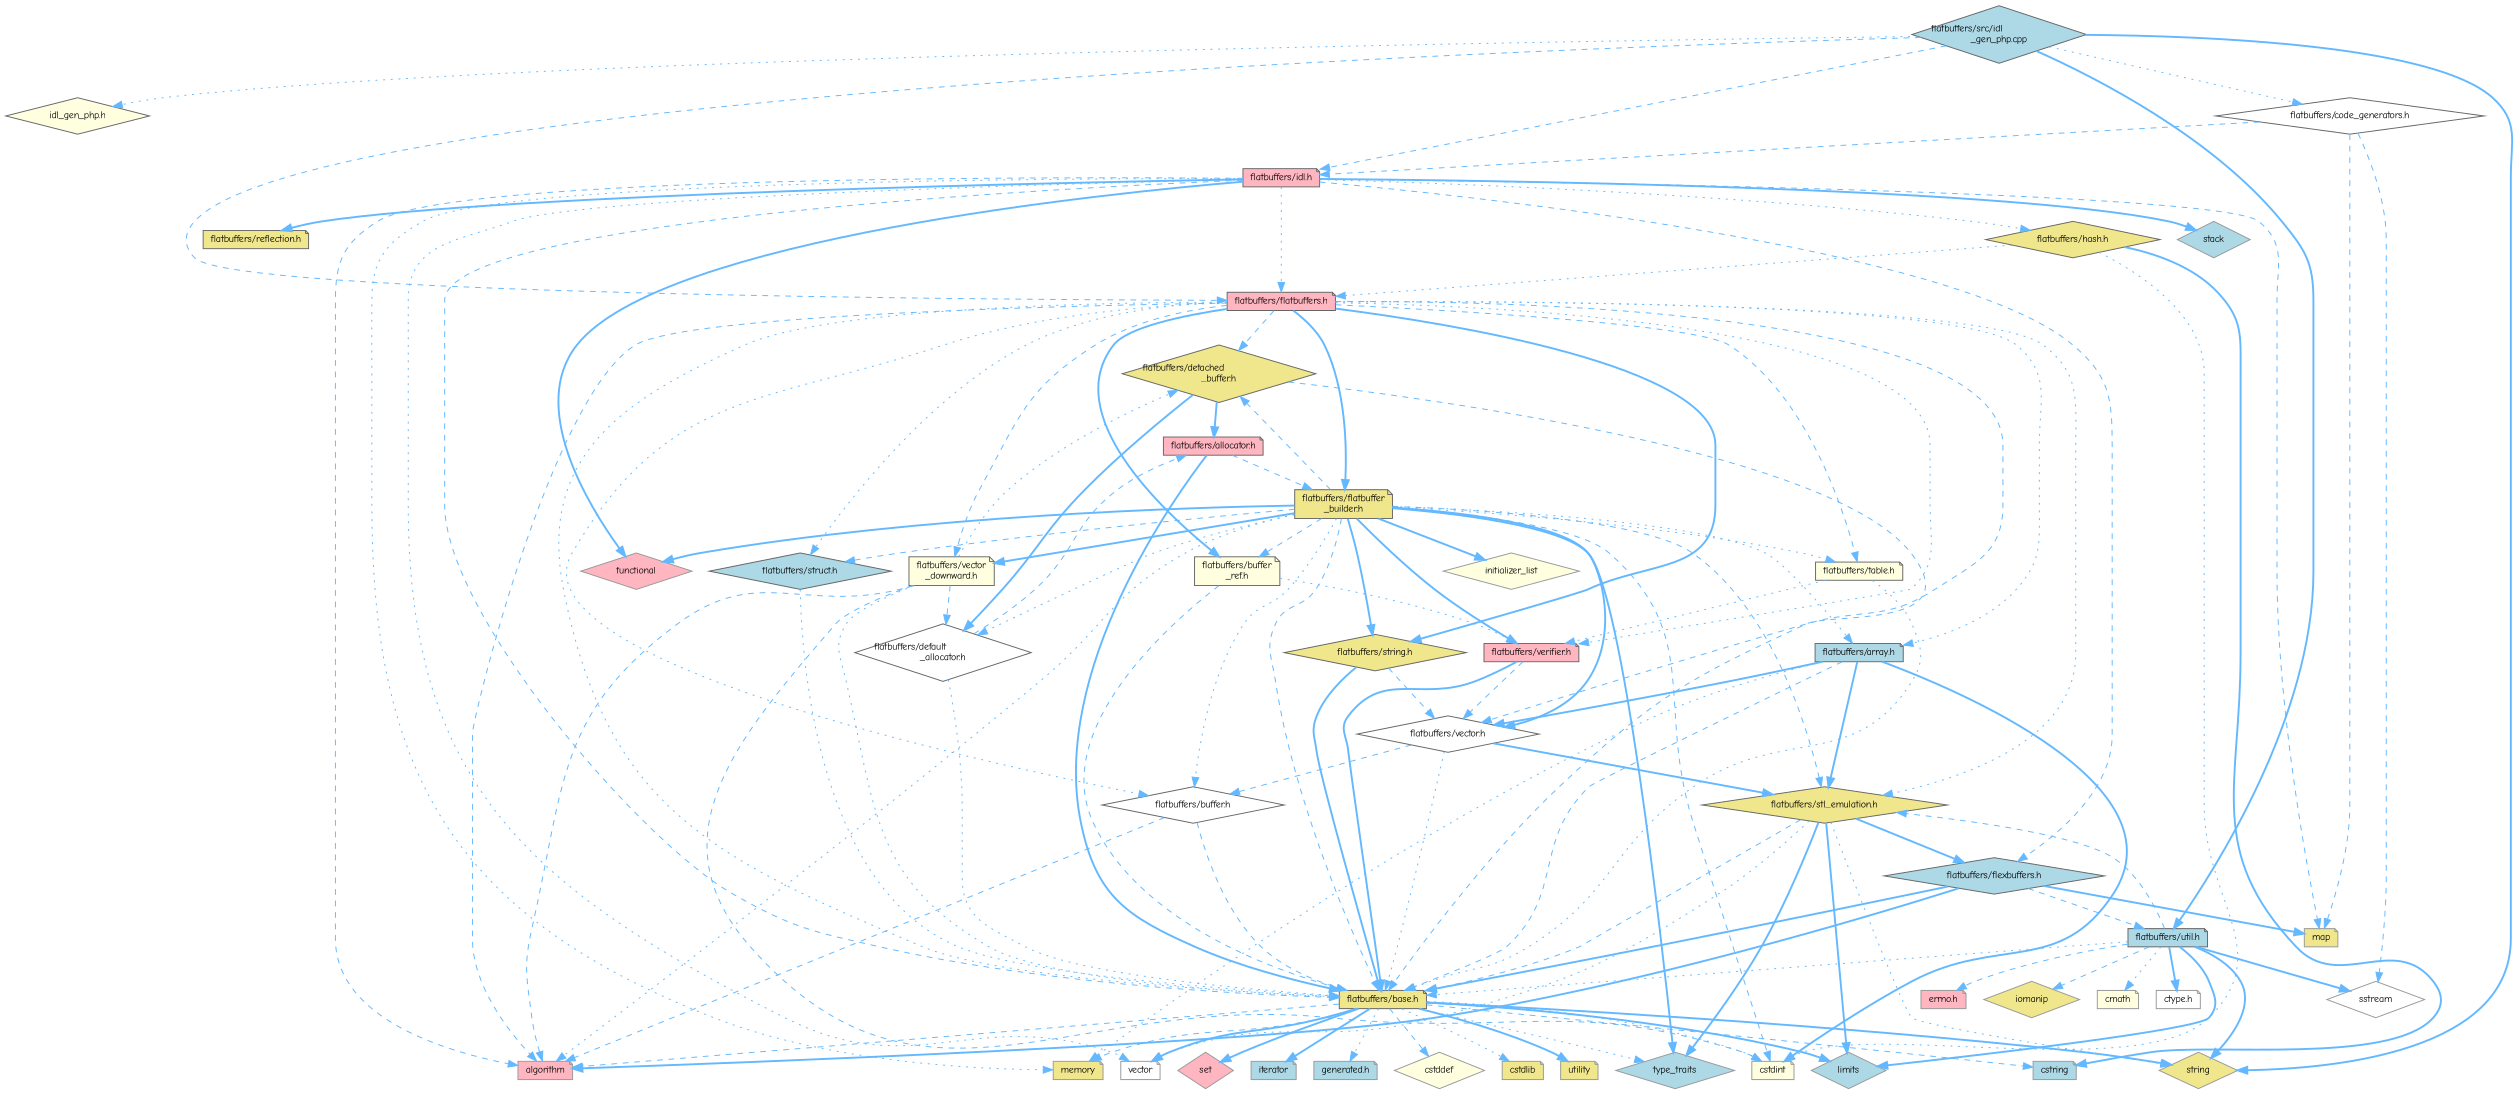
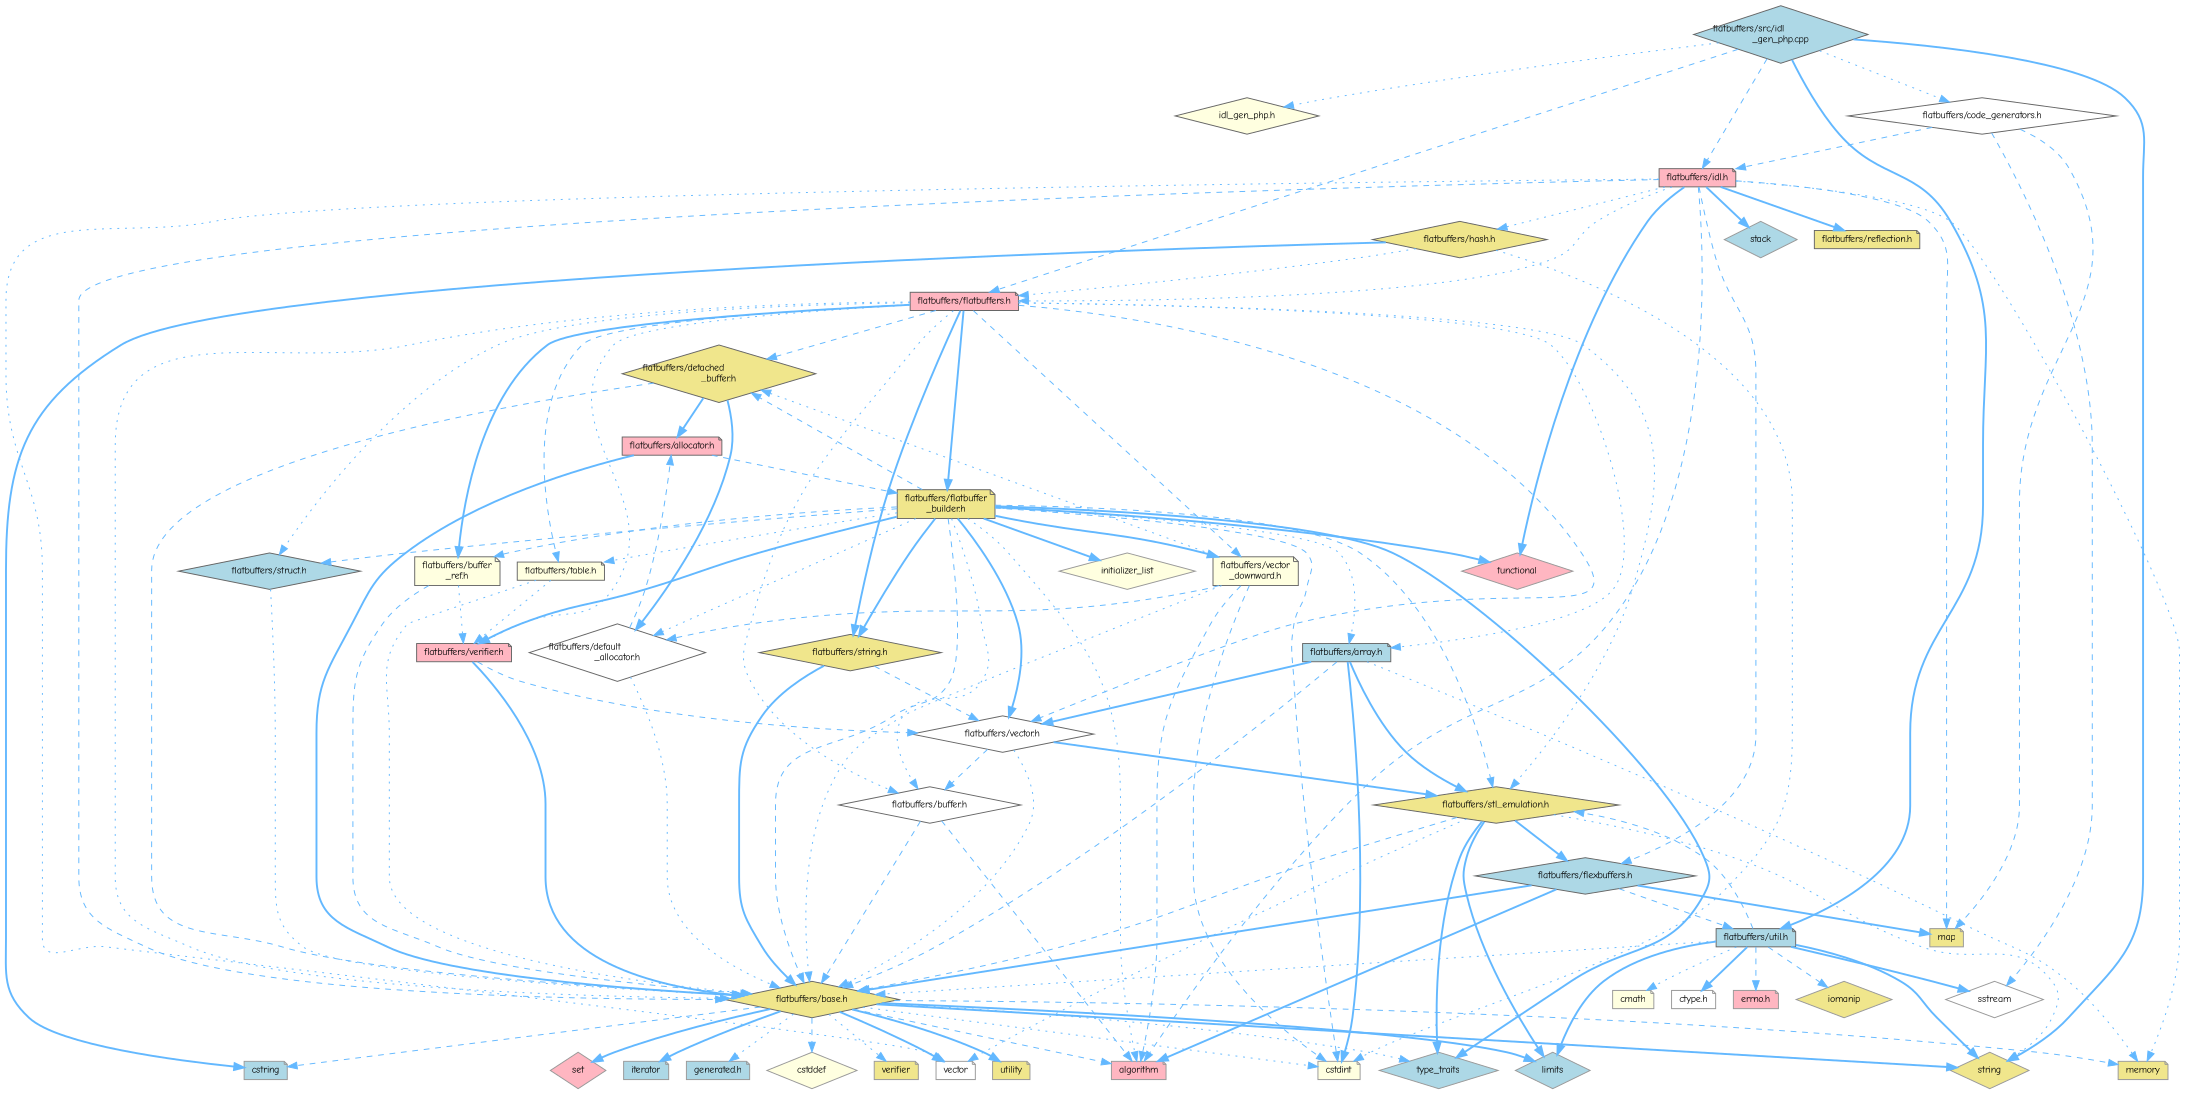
edge "flatbuffers/flatbuffers.h" -> "algorithm": removed
node "flatbuffers/base.h": shape note -> diamond
node "cstdlib": label "cstdlib" -> "verifier"
